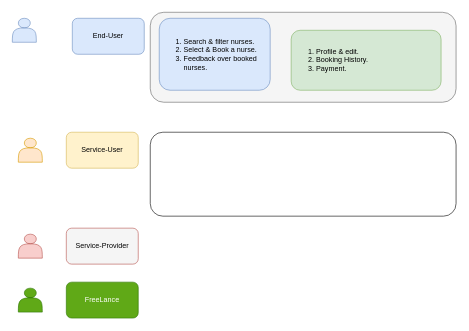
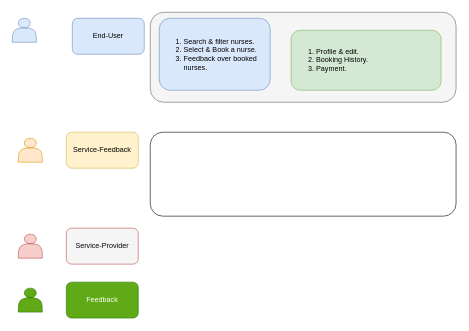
node "Service-User": label "Service-User" -> "Service-Feedback"
node "FreeLance": label "FreeLance" -> "Feedback"
